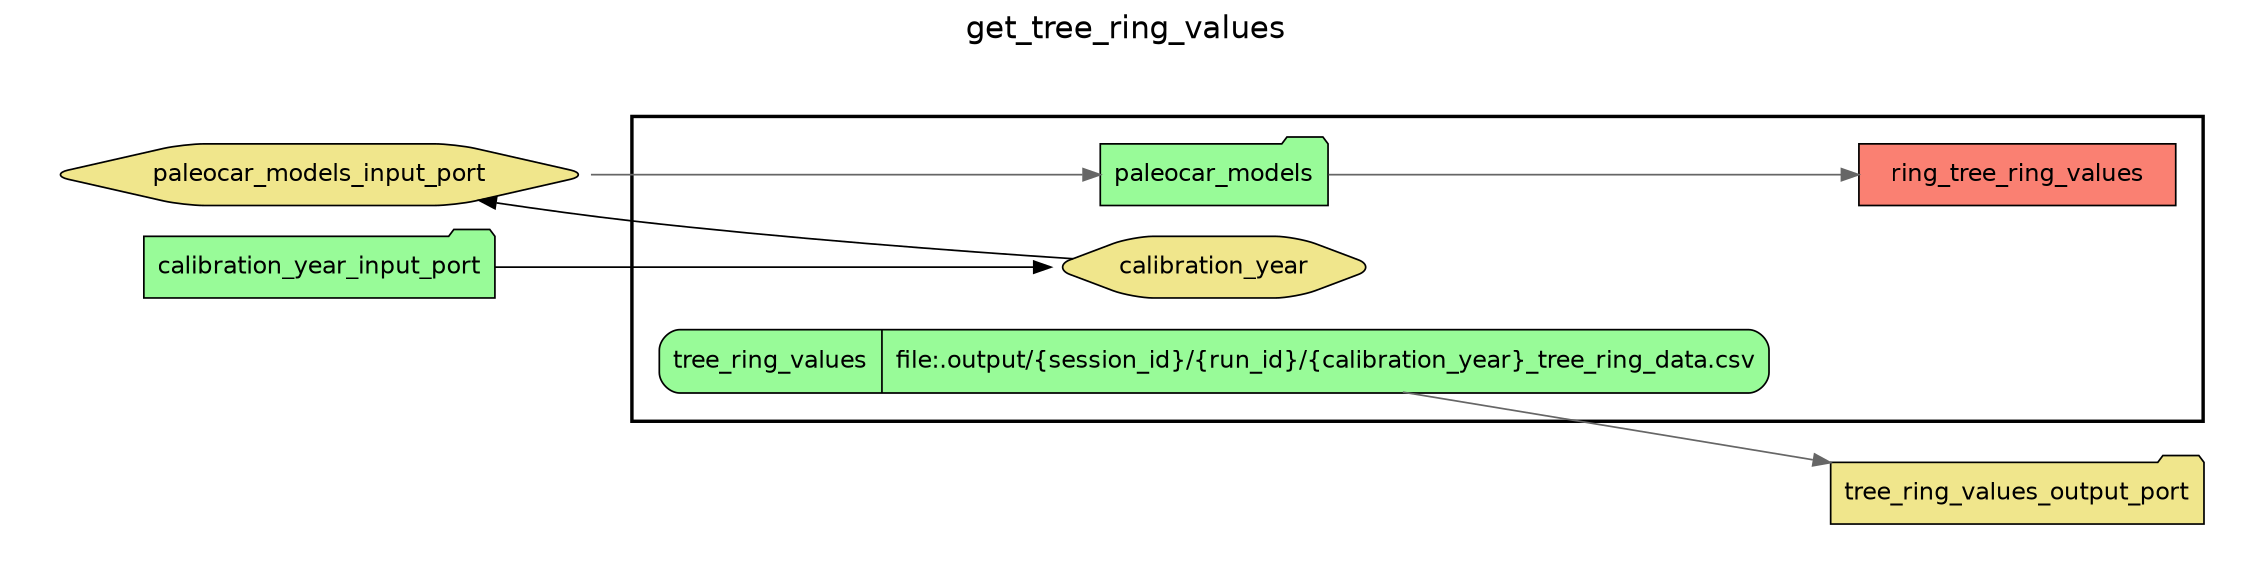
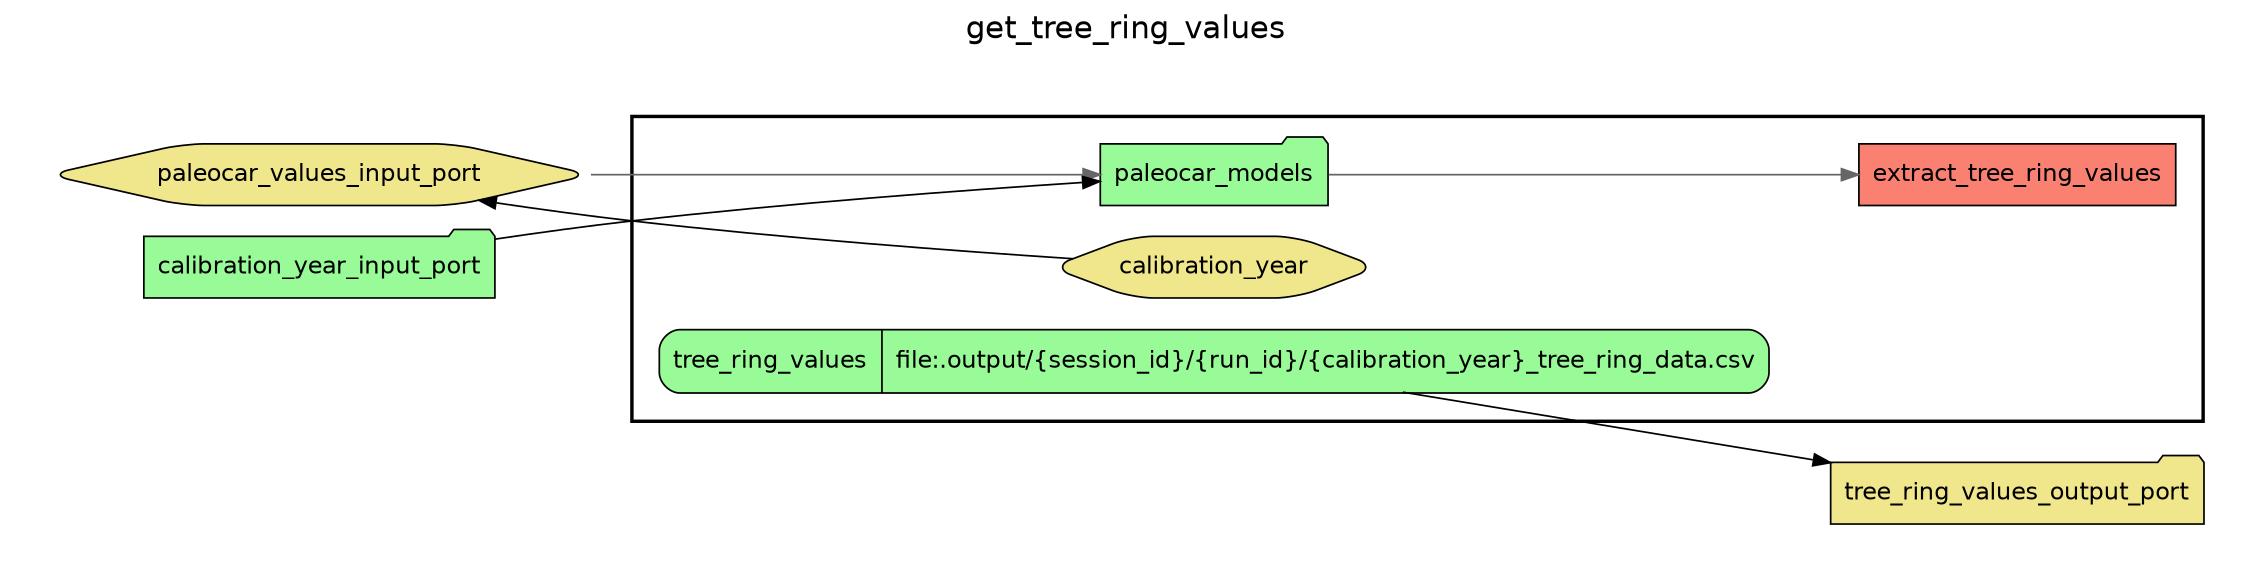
node "paleocar_models_input_port": label "paleocar_models_input_port" -> "paleocar_values_input_port"
node "ring_tree_ring_values": label "ring_tree_ring_values" -> "extract_tree_ring_values"
edge "calibration_year_input_port" -> "calibration_year": now "calibration_year_input_port" -> "paleocar_models"
edge "tree_ring_values" -> "tree_ring_values_output_port": color gray40 -> black
